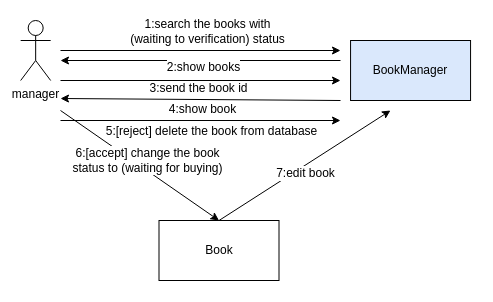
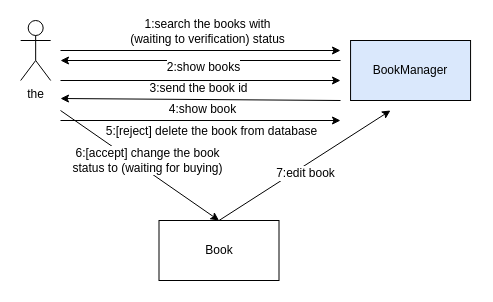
node "manager": label "manager" -> "the"
